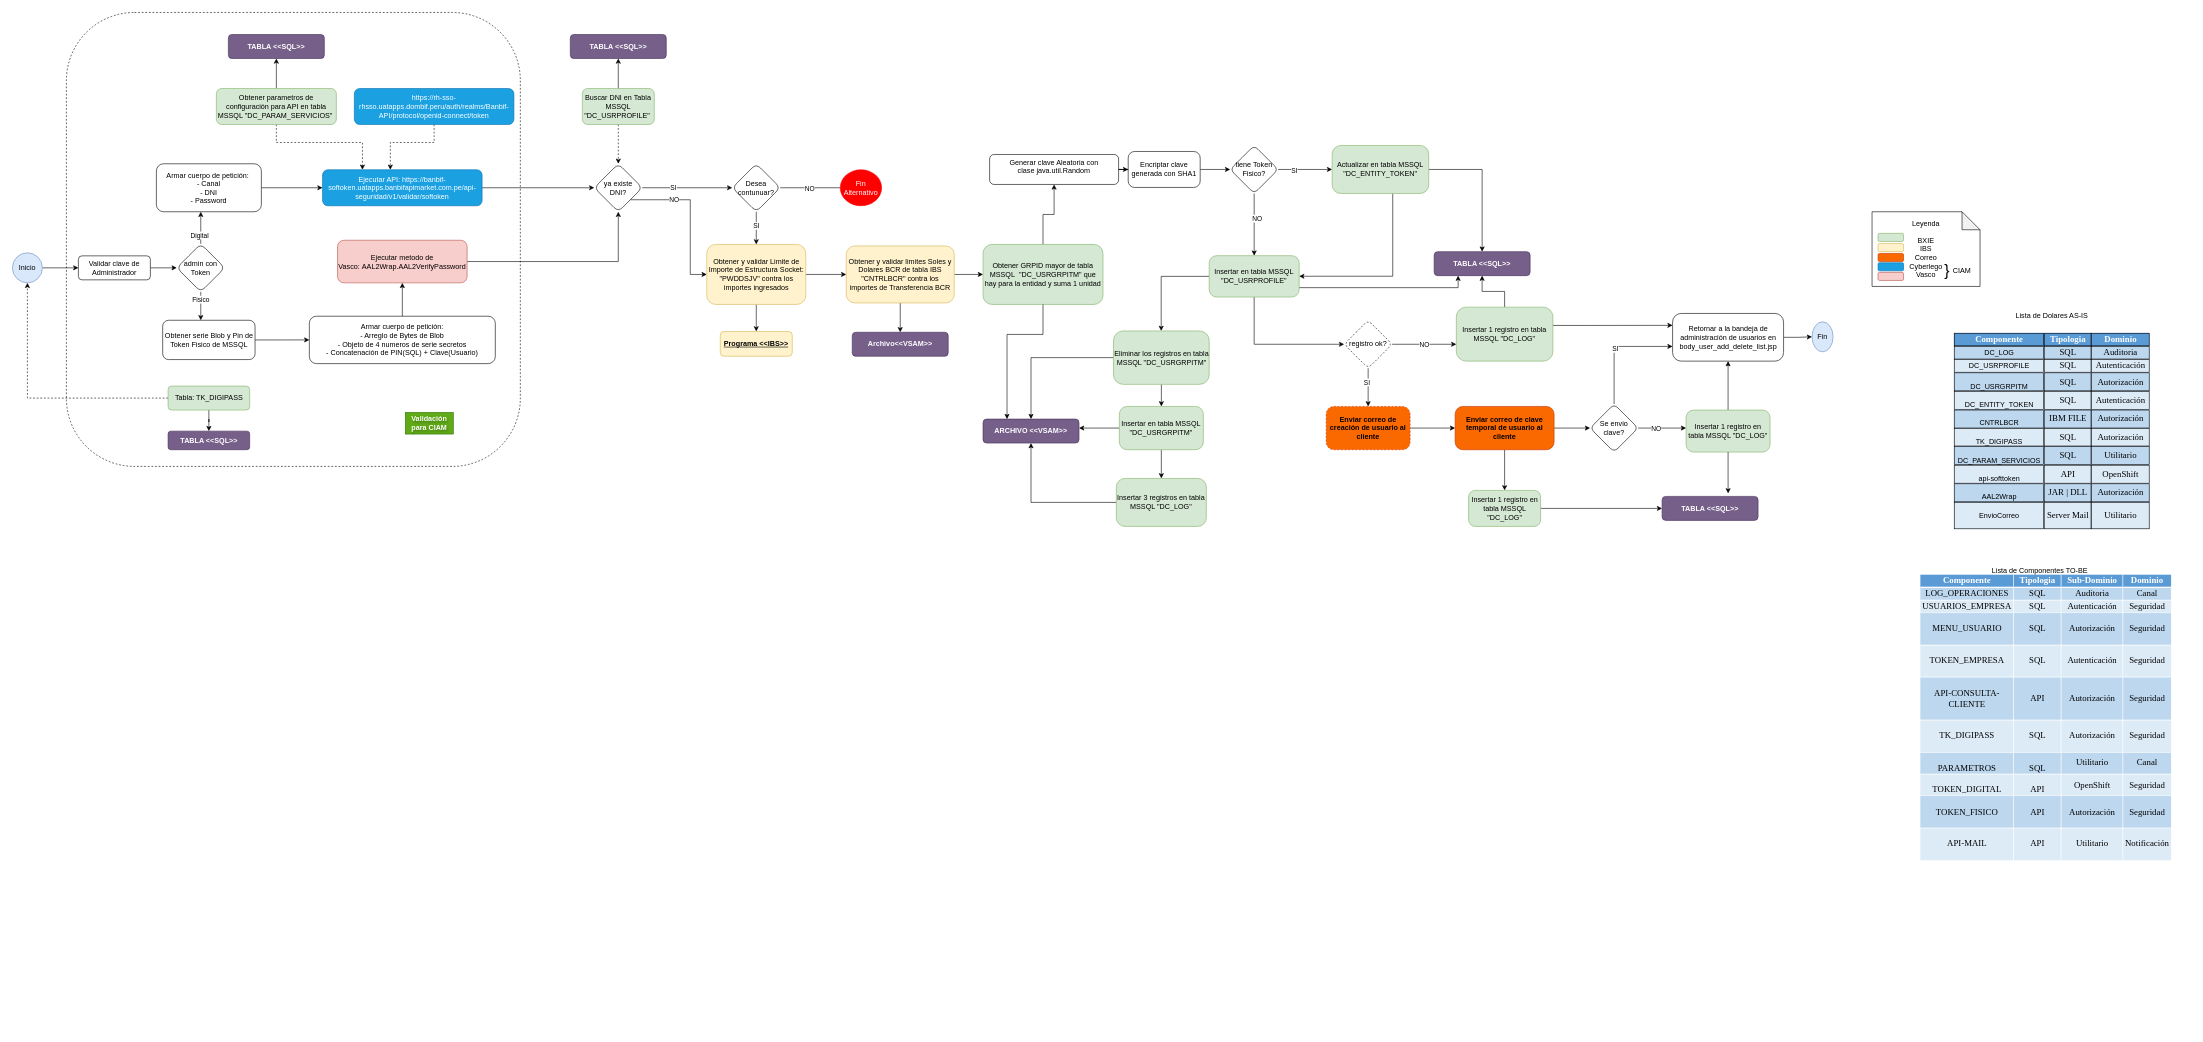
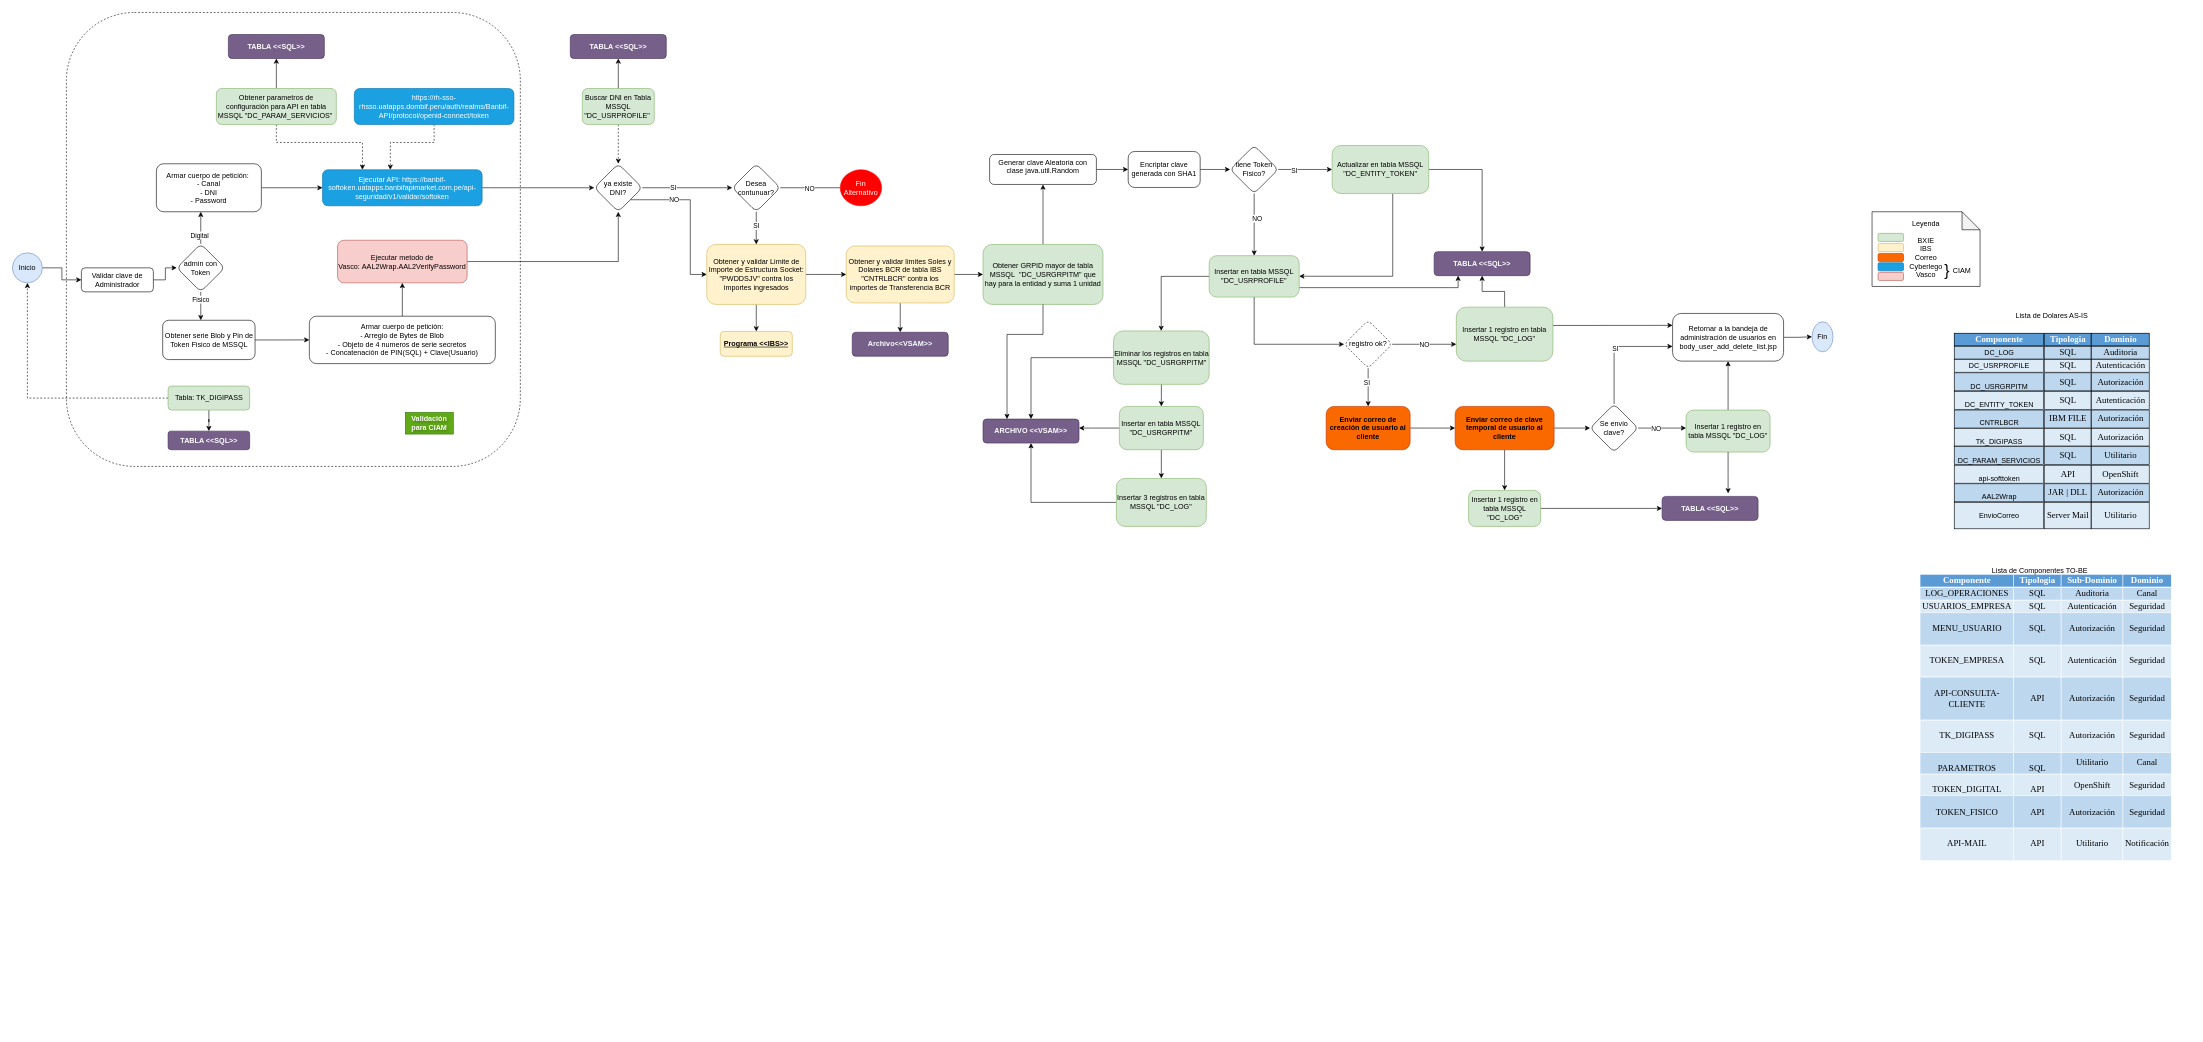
node "Generar clave Aleatoria con clase java.util.Random": size 129x30 -> 107x30
node "Validar clave de Administrador": moved (114, 268) -> (117, 280)
node "Enviar correo de creación de usuario al cliente": style dashed -> solid
